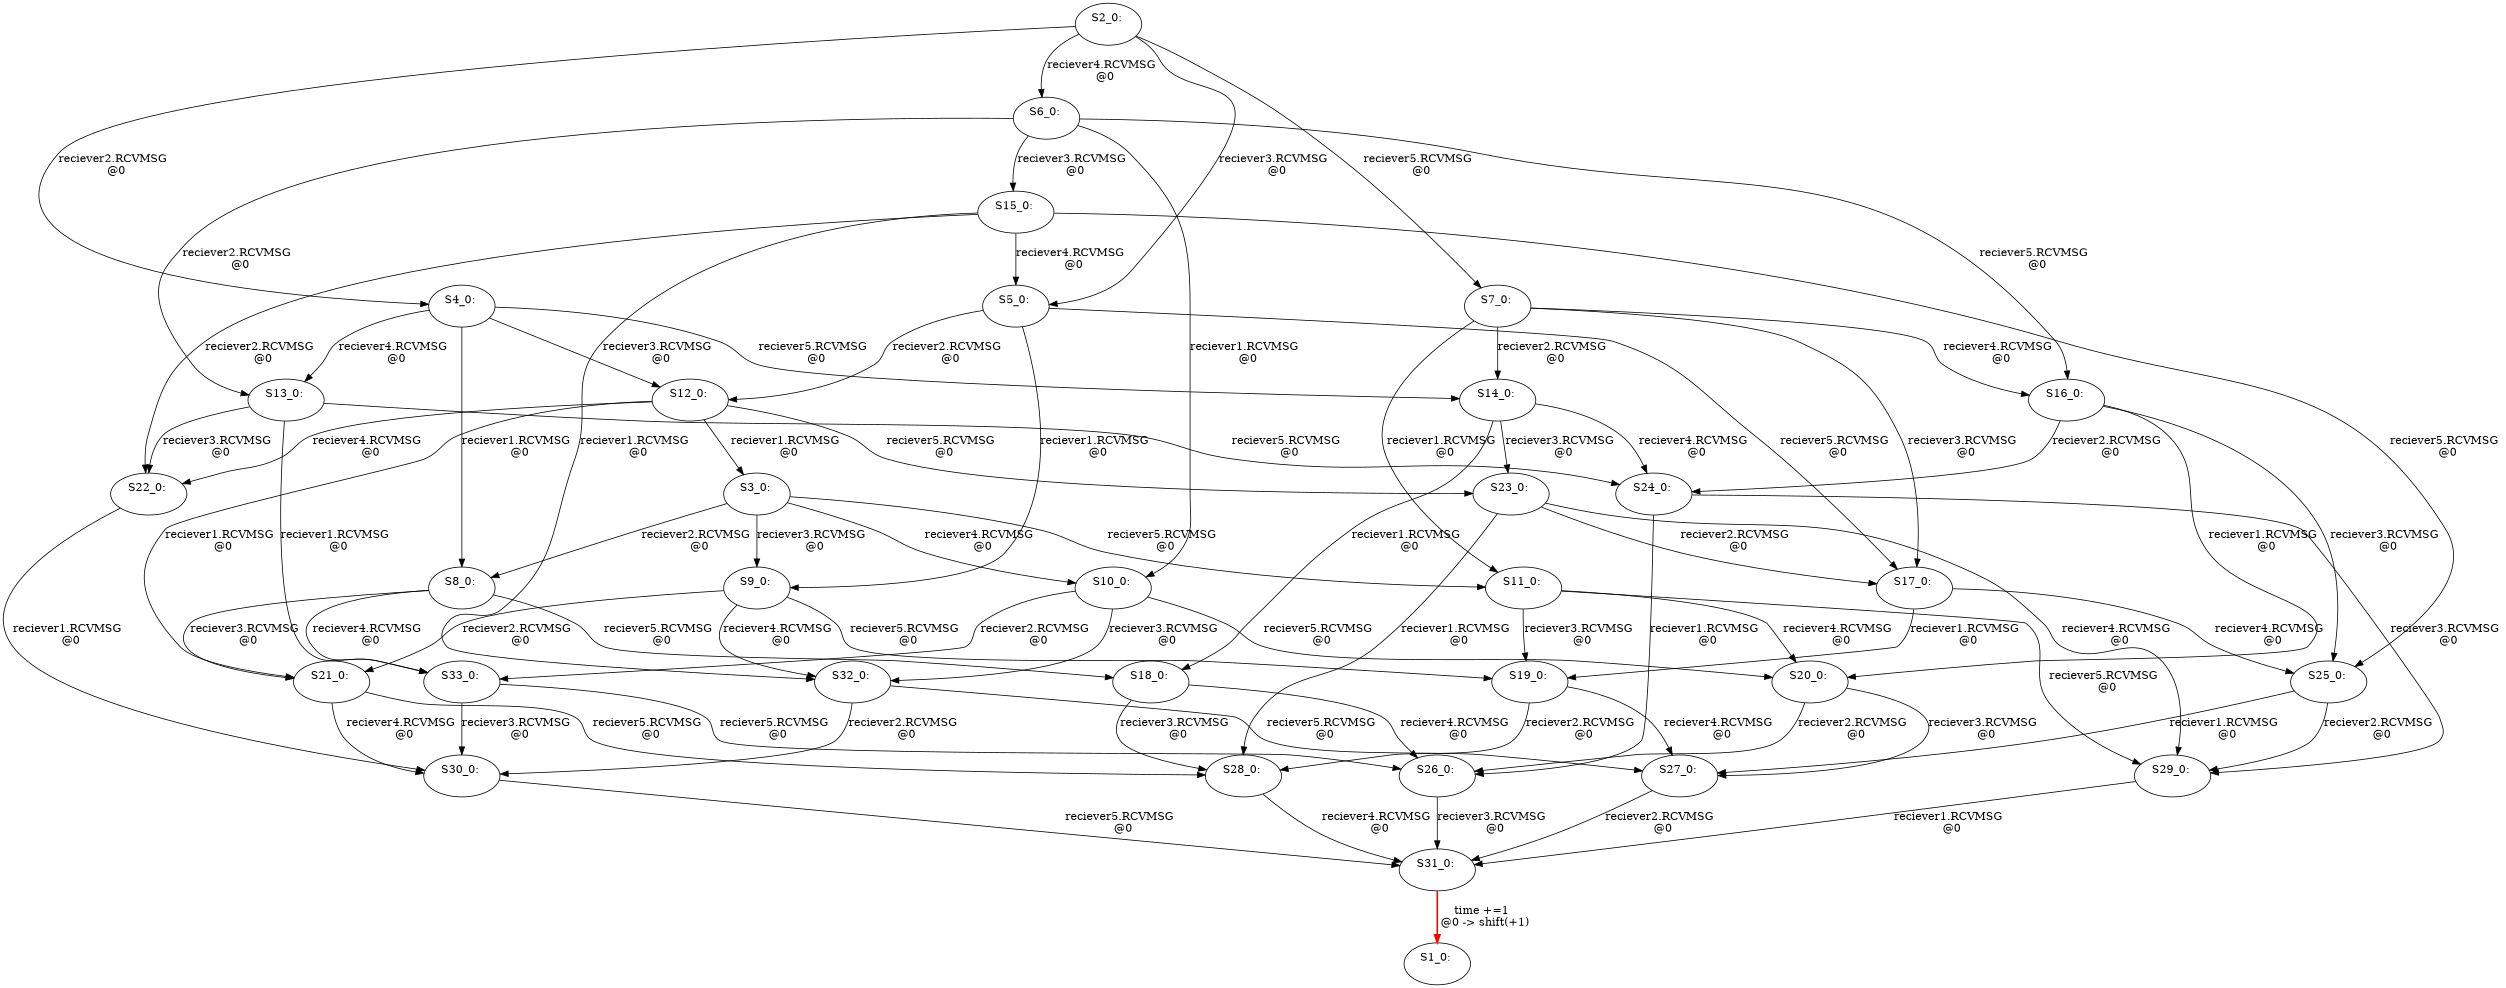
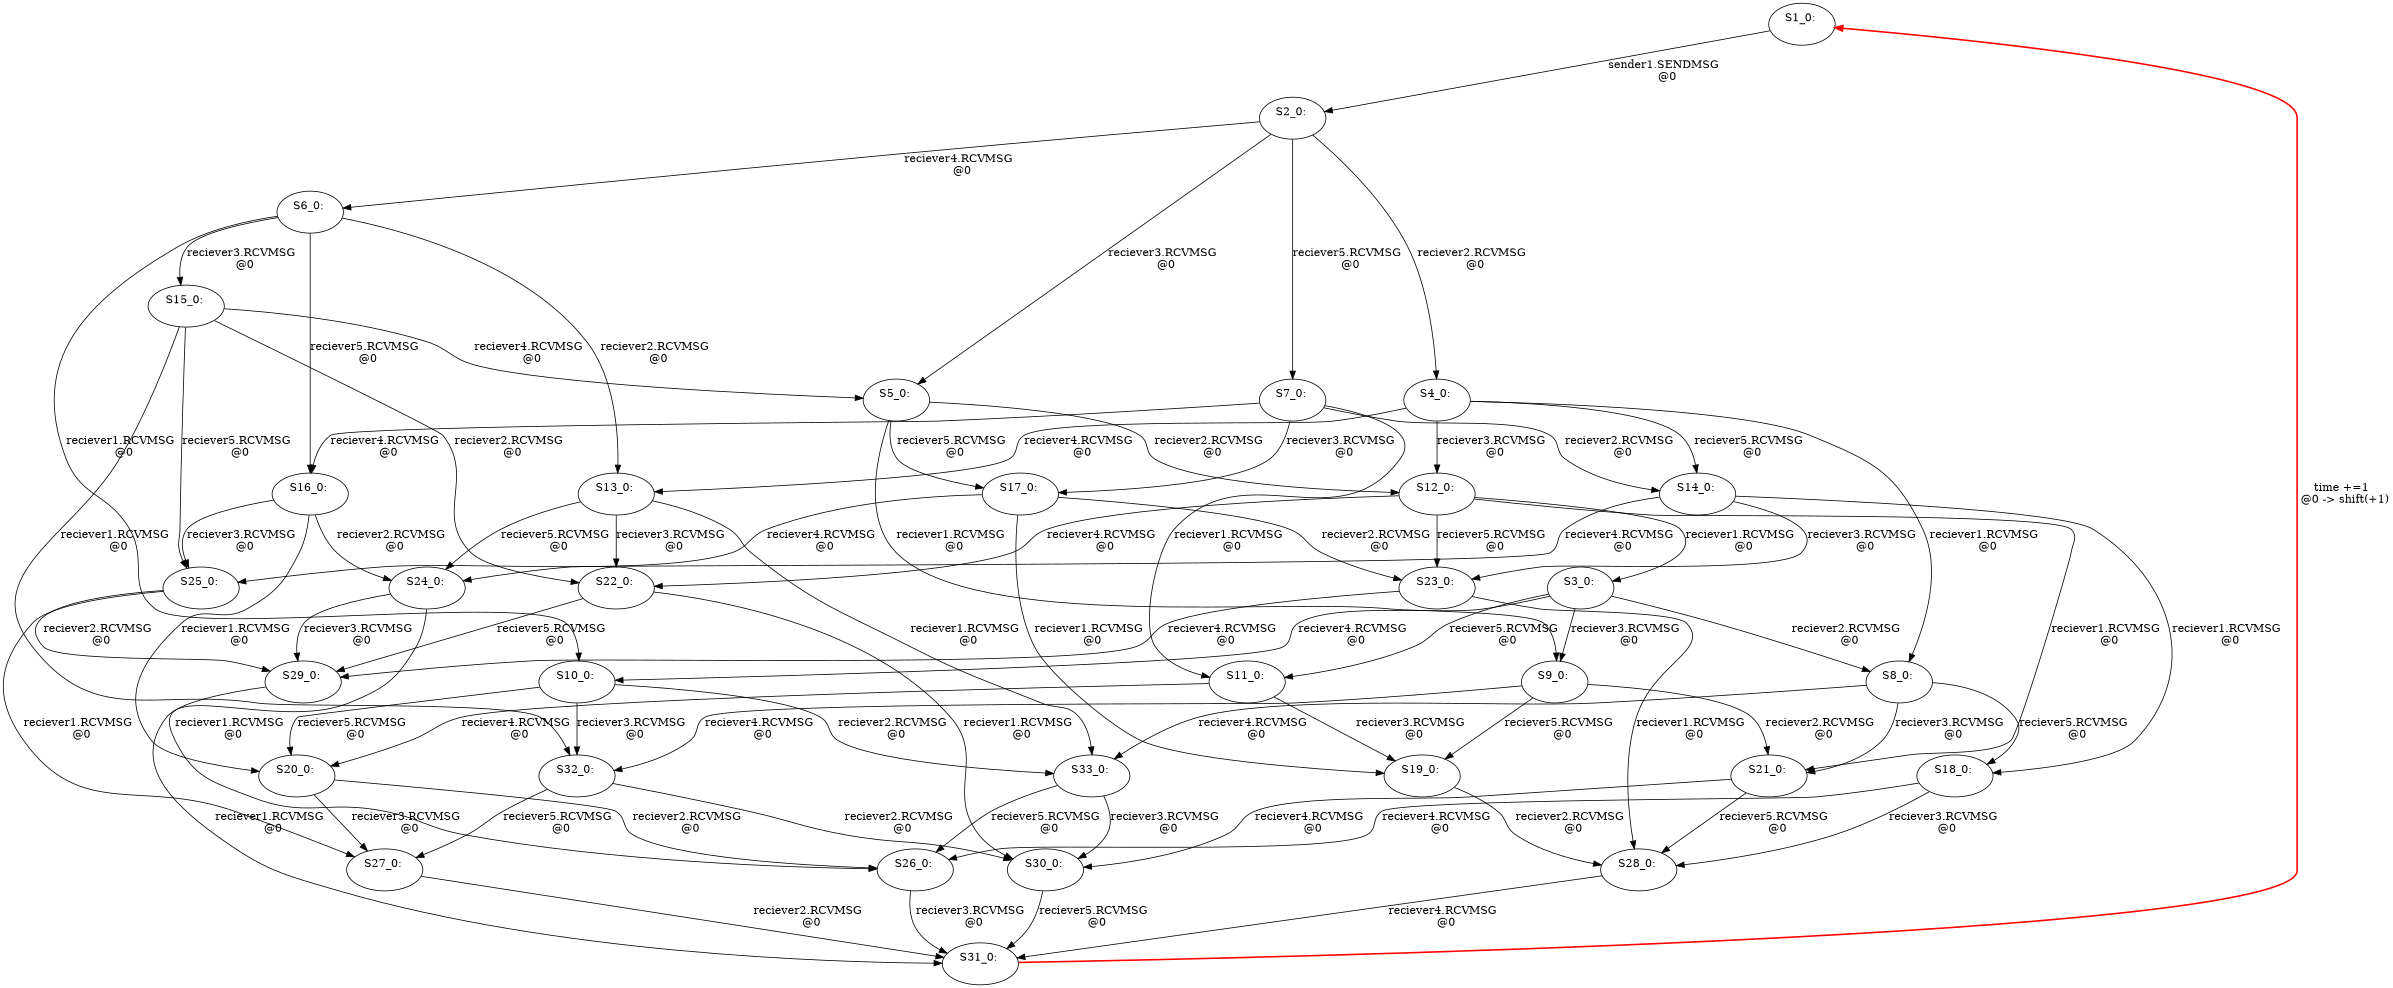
edge "S1_0:" -> "S2_0:": added, label "sender1.SENDMSG @0"
edge "S23_0:" -> "S17_0:": reversed
edge "S11_0:" -> "S29_0:": now "S22_0:" -> "S29_0:"
edge "S19_0:" -> "S27_0:": removed, label "reciever4.RCVMSG @0"
